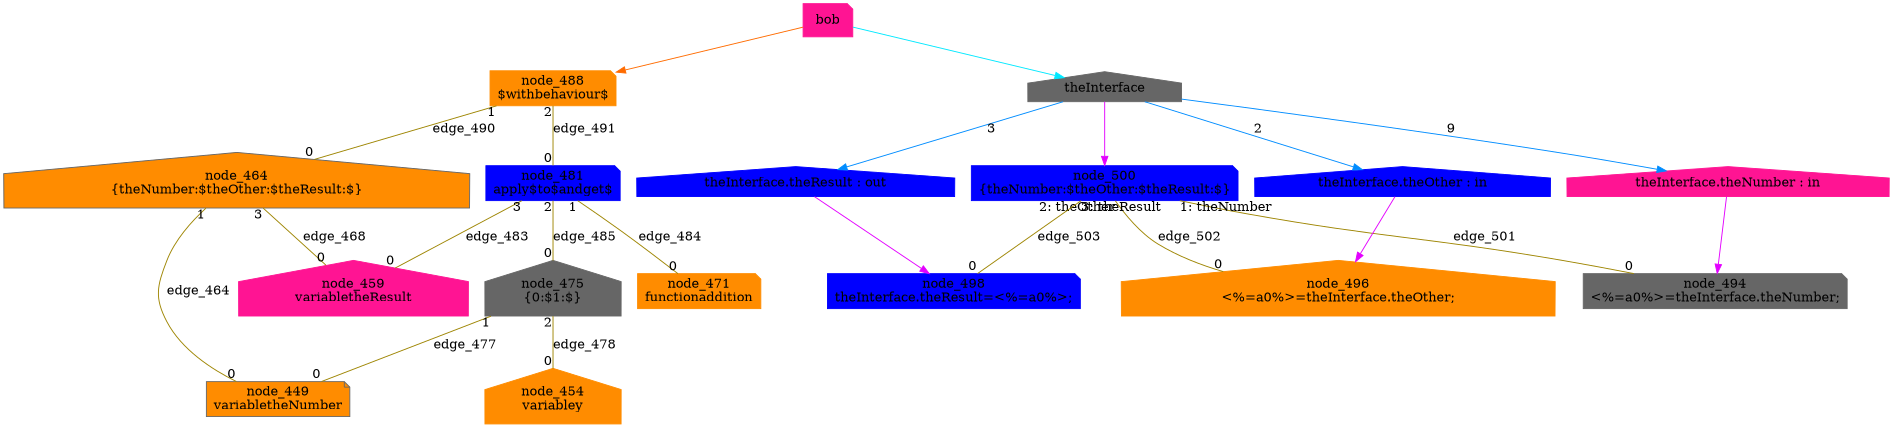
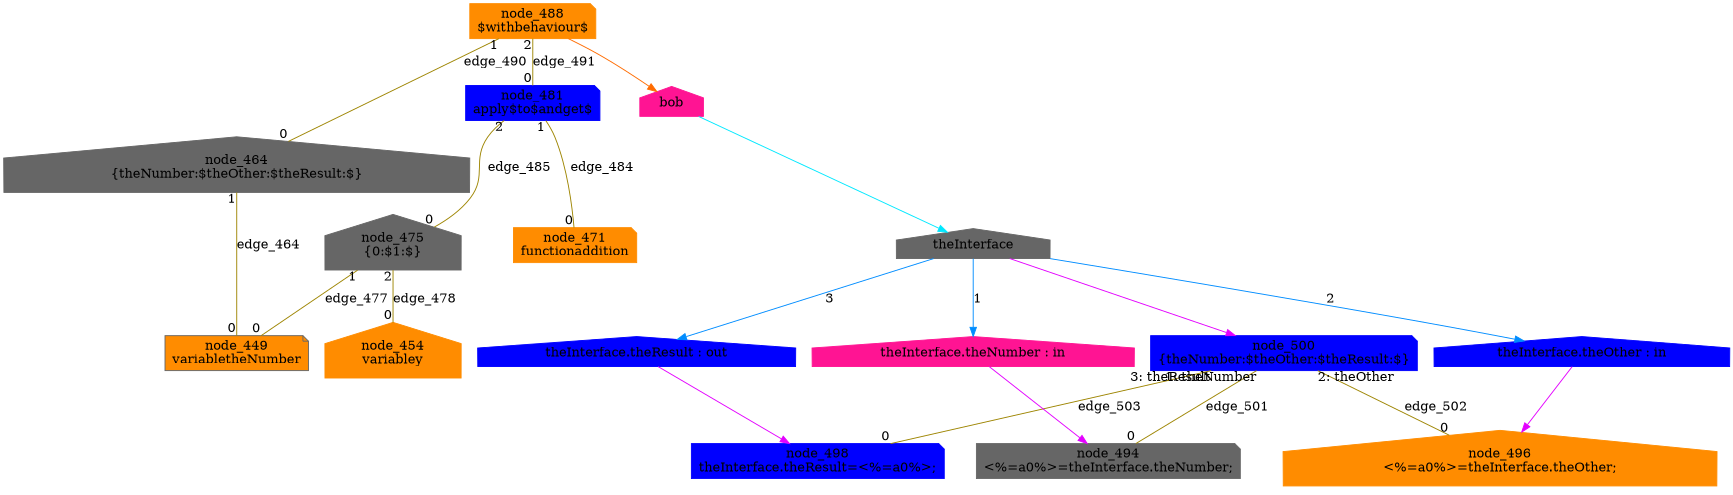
node "bob": shape note -> house
edge "bob" -> "node_488 $withbehaviour$": reversed
edge "theInterface" -> "theInterface.theNumber : in": label "9" -> "1"
node "node_464 {theNumber:$theOther:$theResult:$}": fillcolor darkorange -> gray40
node "node_459 variabletheResult": removed
